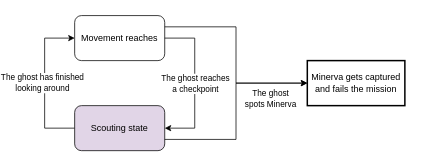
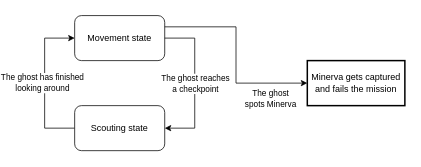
node "Movement reaches": label "Movement reaches" -> "Movement state"
node "Scouting state": fillcolor #e1d5e7 -> #ffffff
edge "Scouting state" -> "Minerva gets captured and fails the mission": removed
